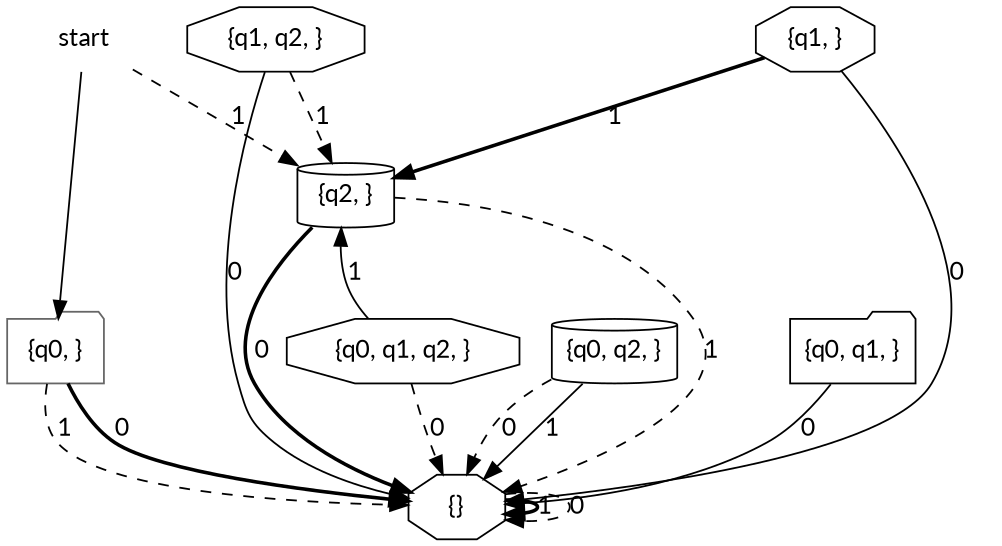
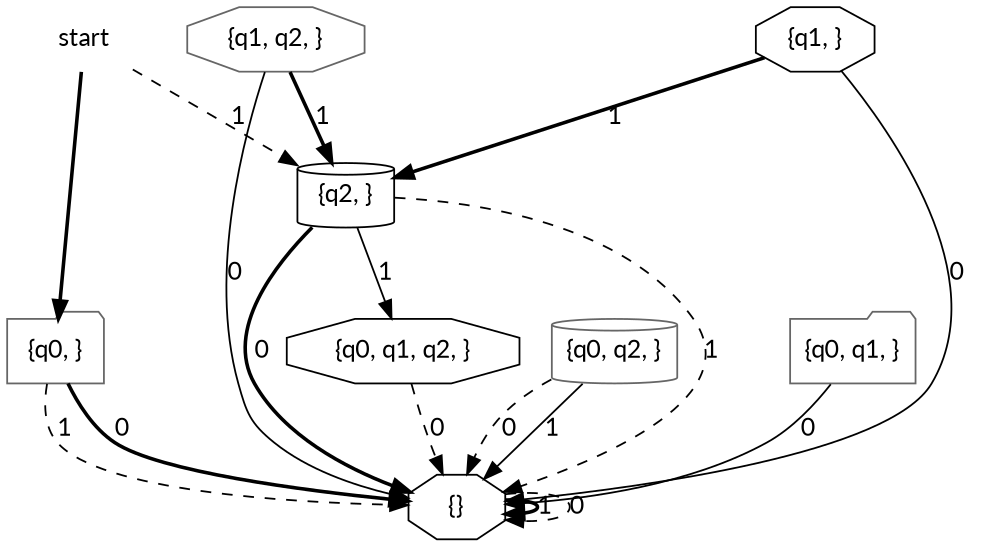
node "{q1, q2, }": color black -> gray40
edge "{q1, q2, }" -> "{q2, }": style dashed -> bold
edge "start" -> "{q0, }": style solid -> bold
edge "{q0, q1, q2, }" -> "{q2, }": reversed
node "{q0, q2, }": color black -> gray40
node "{q0, q1, }": color black -> gray40
